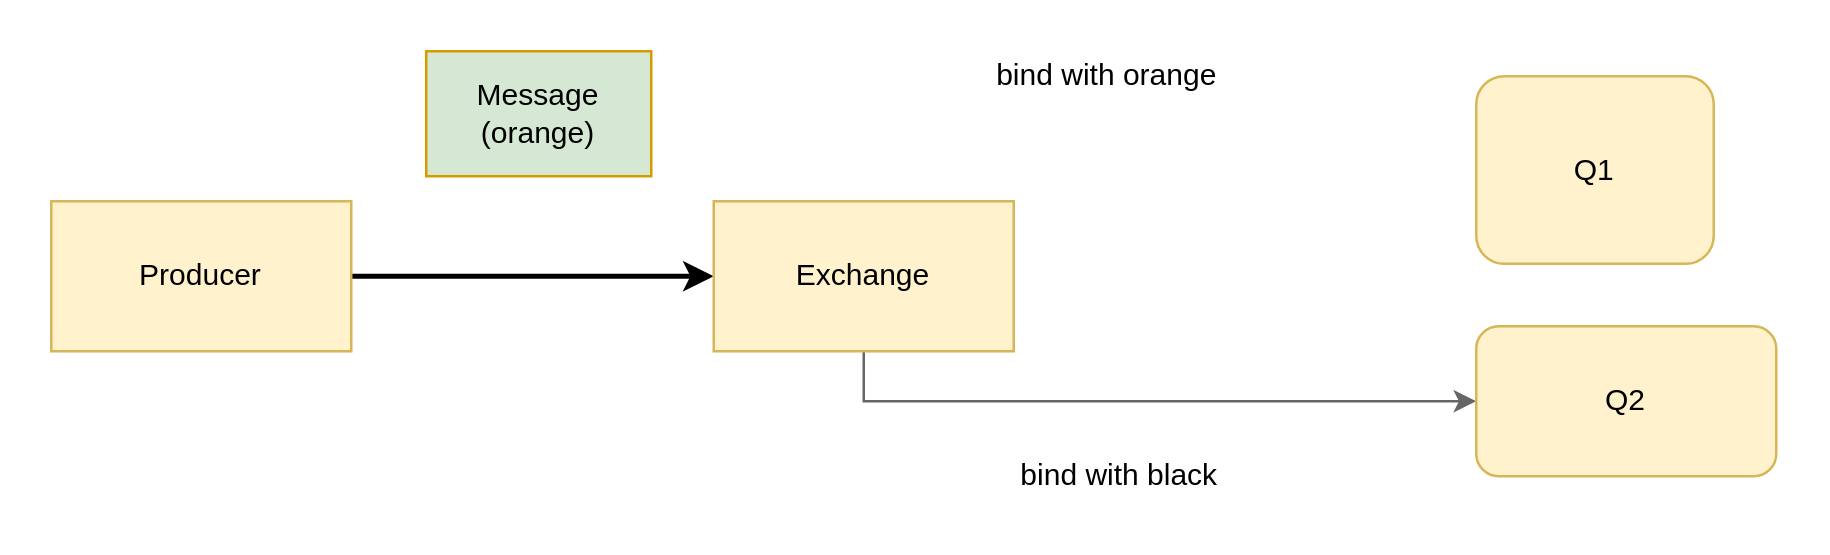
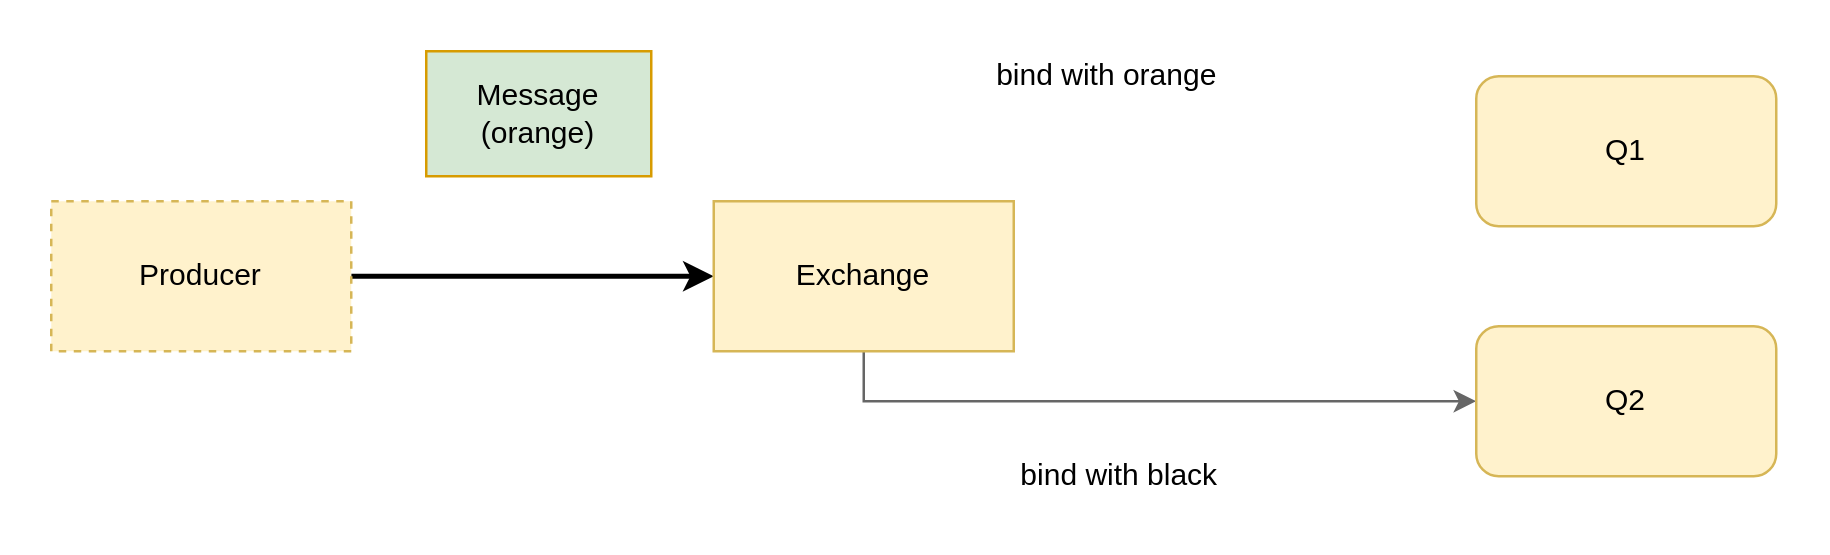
node "Q1": size 238x188 -> 300x150
node "Producer": style solid -> dashed
